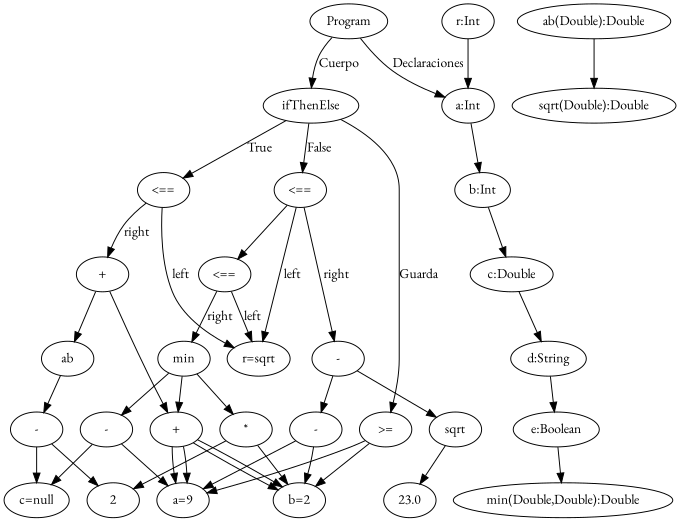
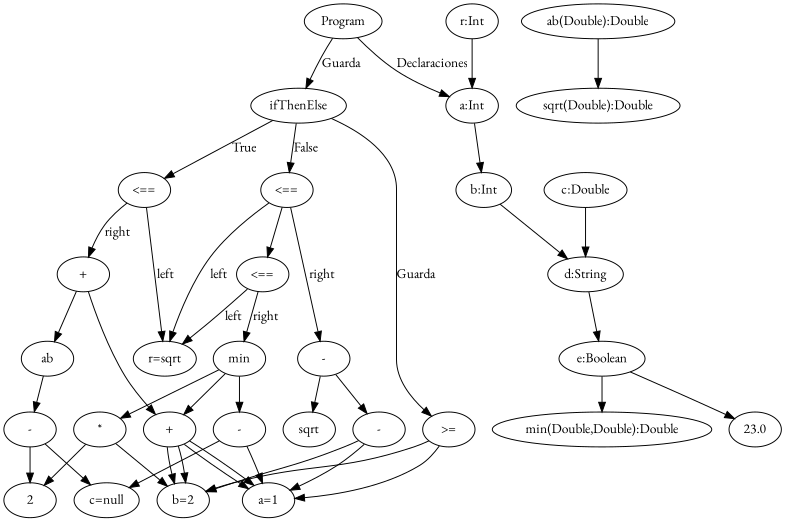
edge "Program" -> "ifThenElse": label "Cuerpo" -> "Guarda"
edge "b:Int" -> "c:Double": now "b:Int" -> "d:String"
edge "sqrt" -> "23.0": now "e:Boolean" -> "23.0"
node "a=9": label "a=9" -> "a=1"
